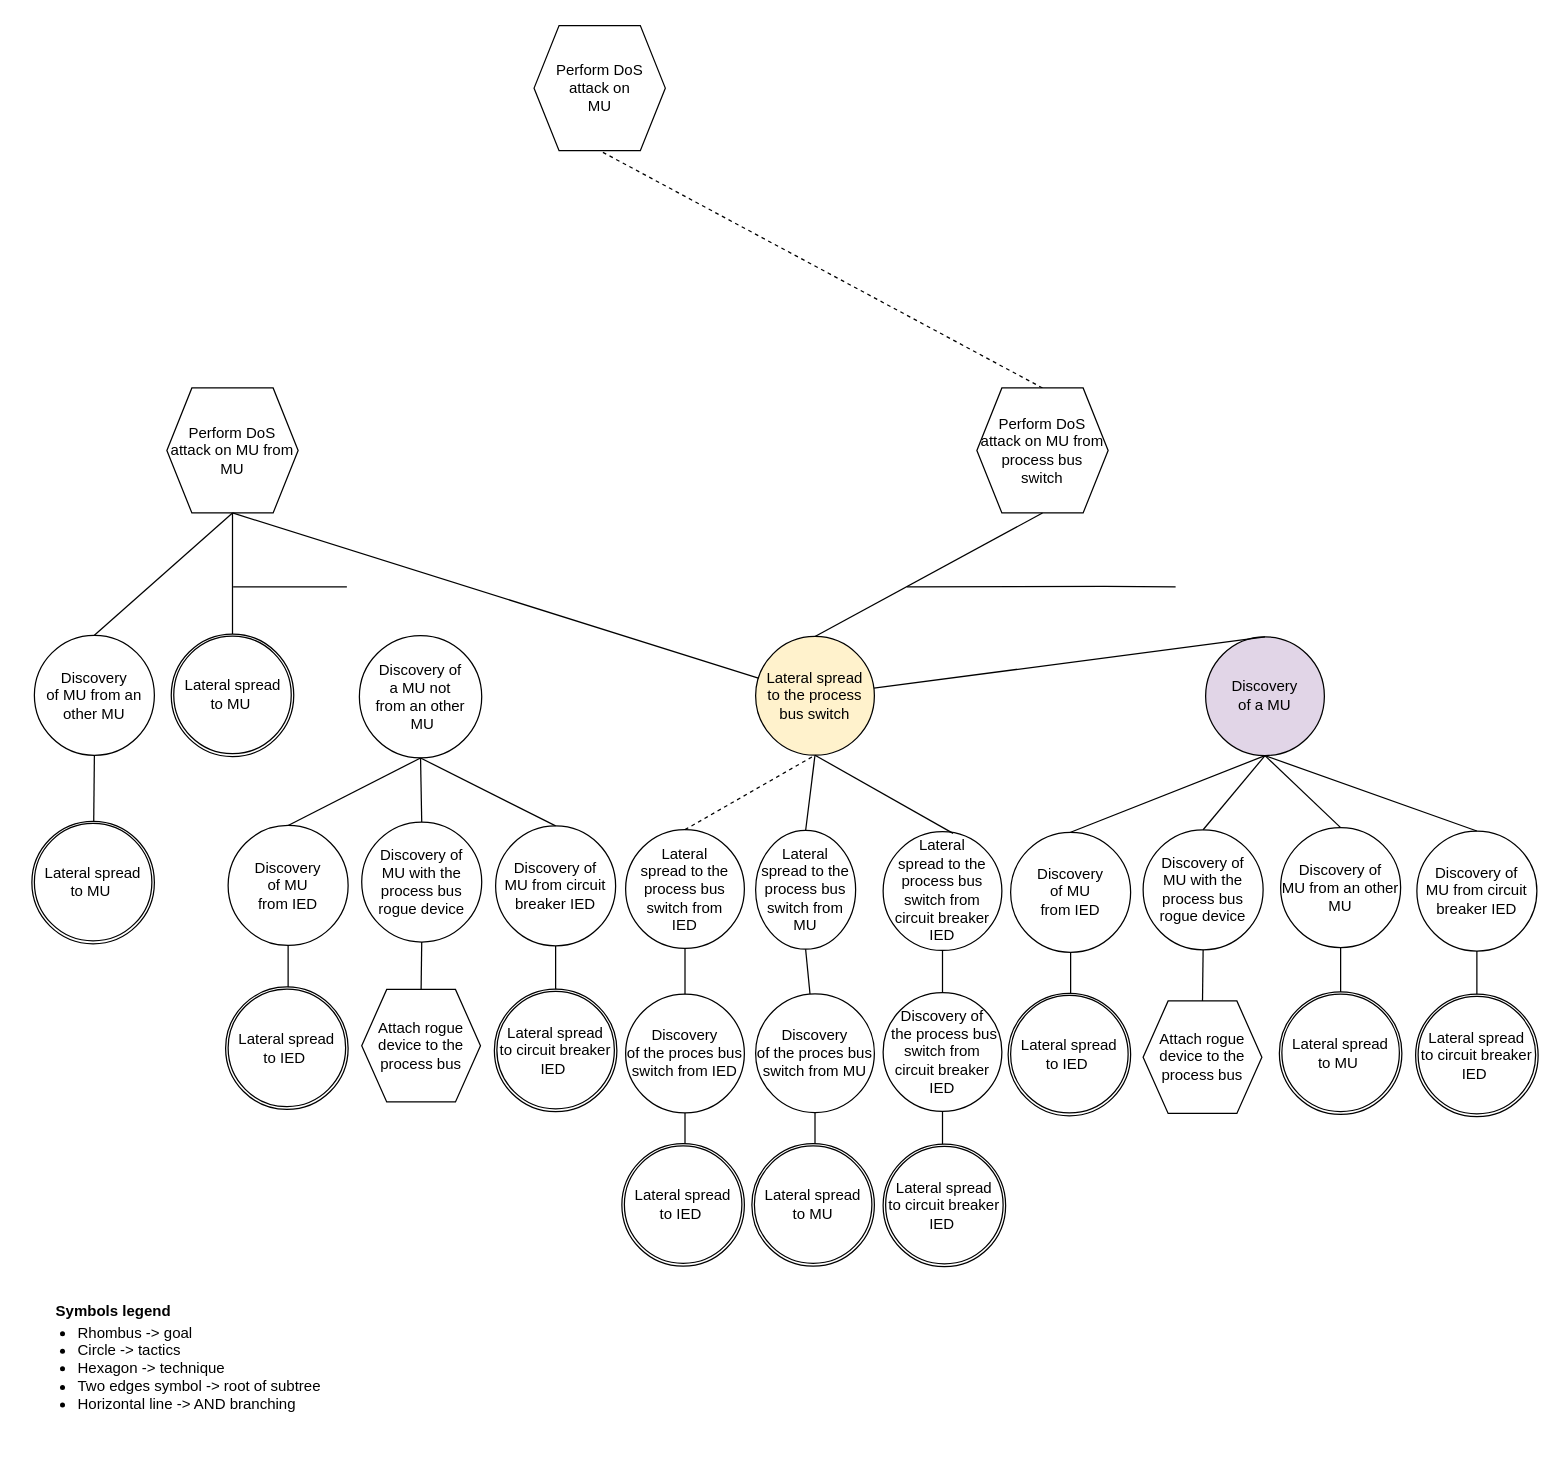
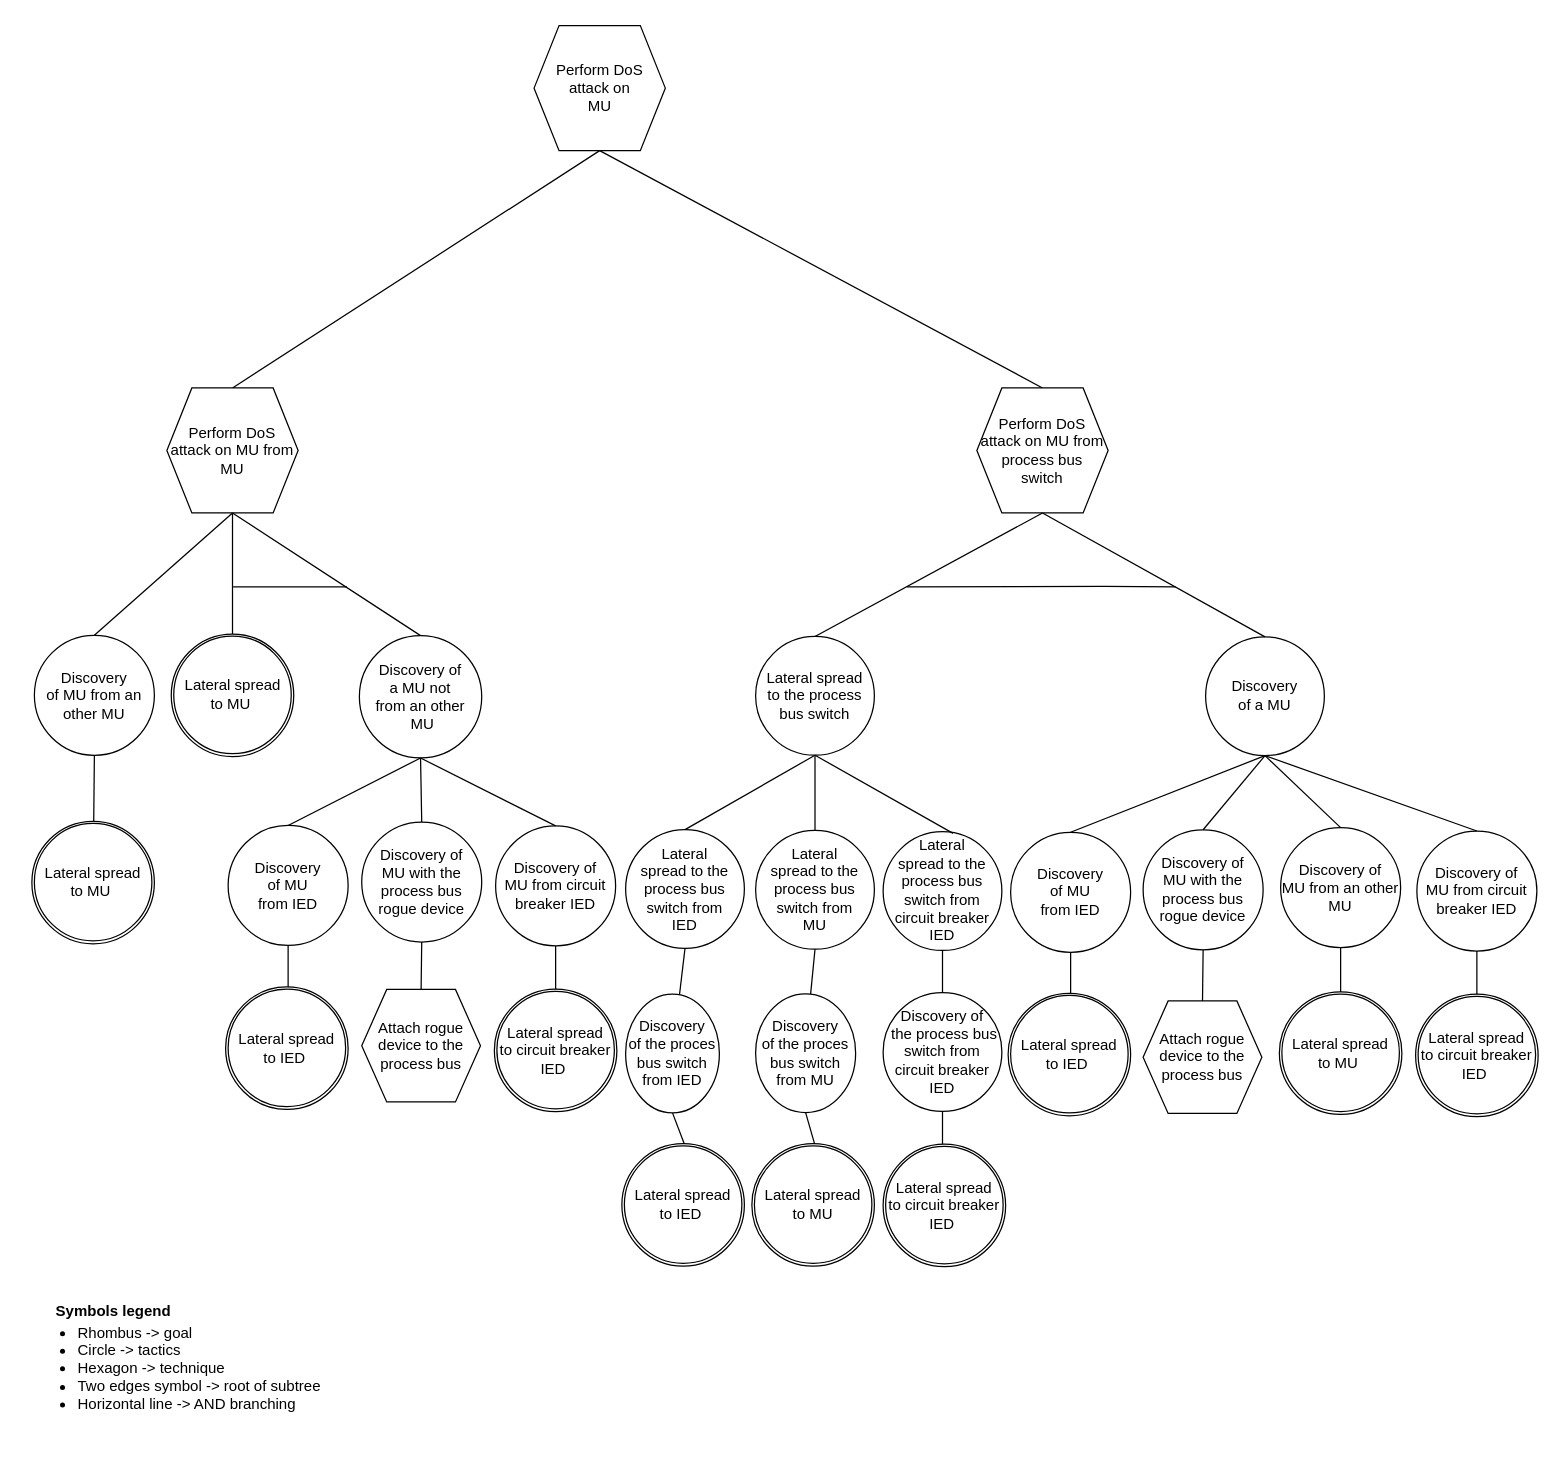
edge "Perform DoS attack on MU" -- "Perform DoS attack on MU from process bus switch": style dashed -> solid
edge "Perform DoS attack on MU" -- "Perform DoS attack on MU from MU": added
edge "Perform DoS attack on MU from MU" -- "Lateral spread to the process bus switch": now "Perform DoS attack on MU from MU" -- "Discovery of a MU not from an other MU"
edge "Lateral spread to the process bus switch" -- "Discovery of a MU": now "Perform DoS attack on MU from process bus switch" -- "Discovery of a MU"
node "Lateral spread to the process bus switch": fillcolor #fff2cc -> #ffffff
node "Discovery of a MU": fillcolor #e1d5e7 -> #ffffff
edge "Lateral spread to the process bus switch" -- "Lateral spread to the process bus switch from IED": style dashed -> solid
node "Lateral spread to the process bus switch from MU": size 100x119 -> 119x119
node "Discovery of the proces bus switch from MU": size 119x119 -> 100x119
node "Discovery of the proces bus switch from IED": size 119x119 -> 94x119
